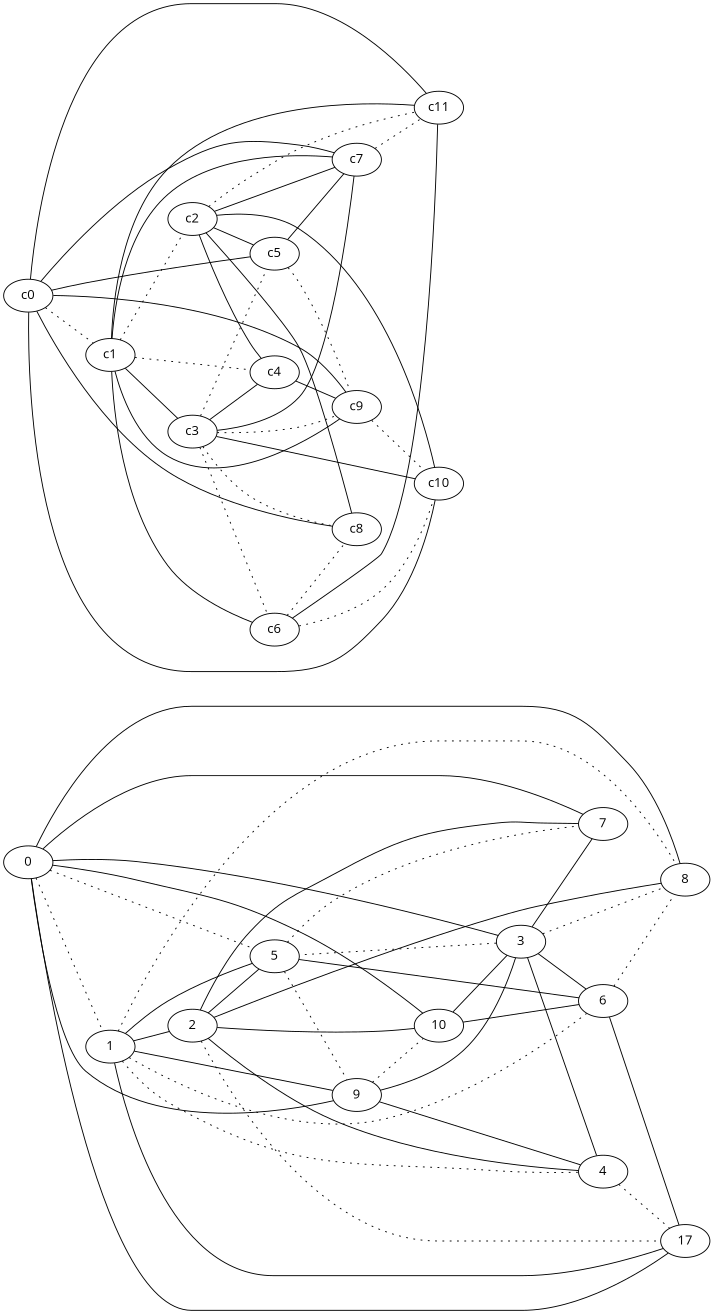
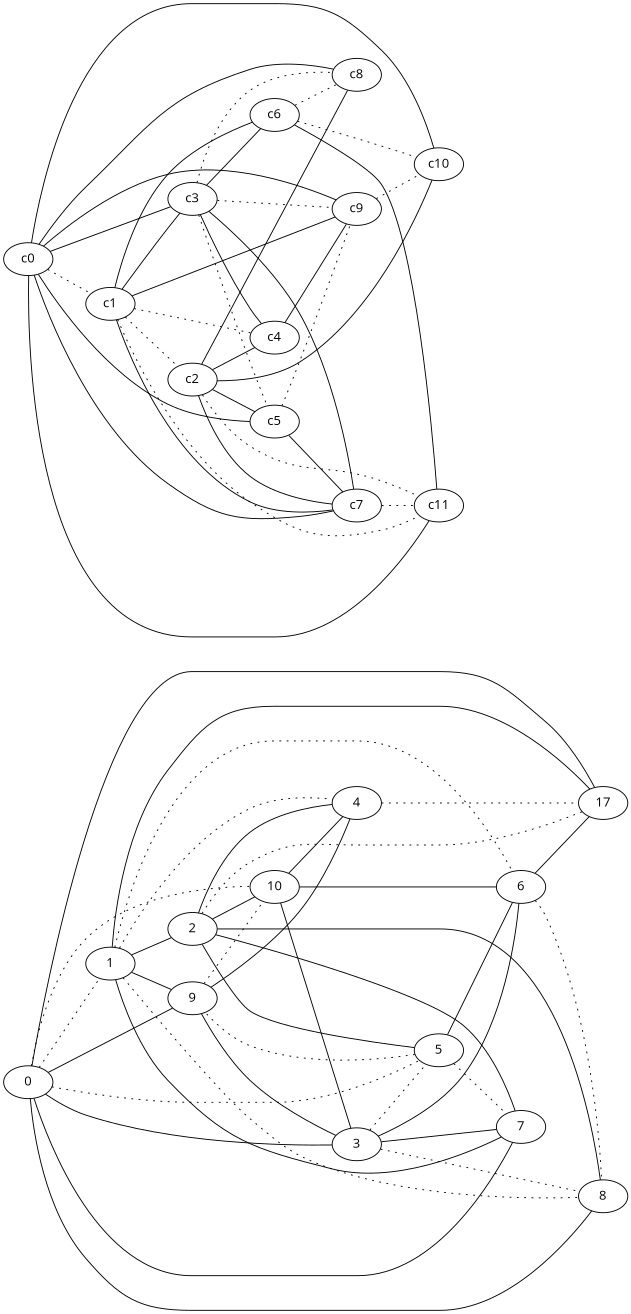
edge "c11" -- "c1": style solid -> dotted
edge "c3" -- "c10": now "c3" -- "c0"
edge "c3" -- "c6": style dotted -> solid
edge "0" -- "10": style solid -> dotted
edge "5" -- "1": now "7" -- "1"
edge "3" -- "4": now "10" -- "4"
